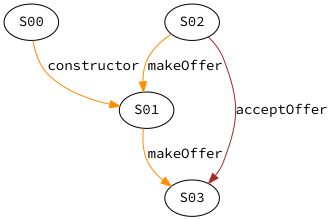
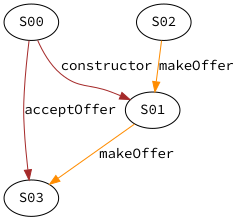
edge "S00" -> "S01": color darkorange -> brown
edge "S02" -> "S03": now "S00" -> "S03"
